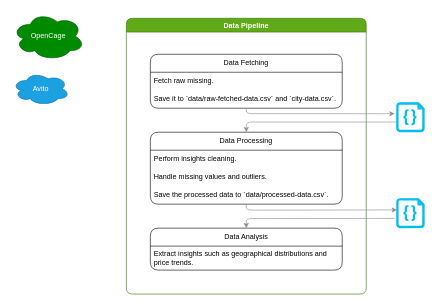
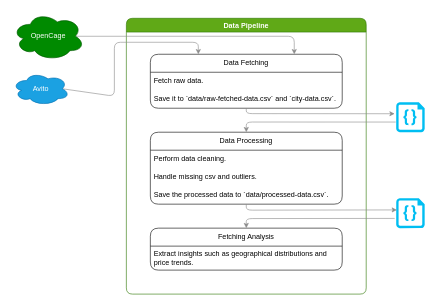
edge "OpenCage" -> "Data Fetching": added
node "Fetch raw missing.": label "Fetch raw missing." -> "Fetch raw data."
edge "Avito" -> "Data Fetching": added
node "Perform insights cleaning.": label "Perform insights cleaning." -> "Perform data cleaning."
node "Handle missing values and outliers.": label "Handle missing values and outliers." -> "Handle missing csv and outliers."
node "Data Analysis": label "Data Analysis" -> "Fetching Analysis"
